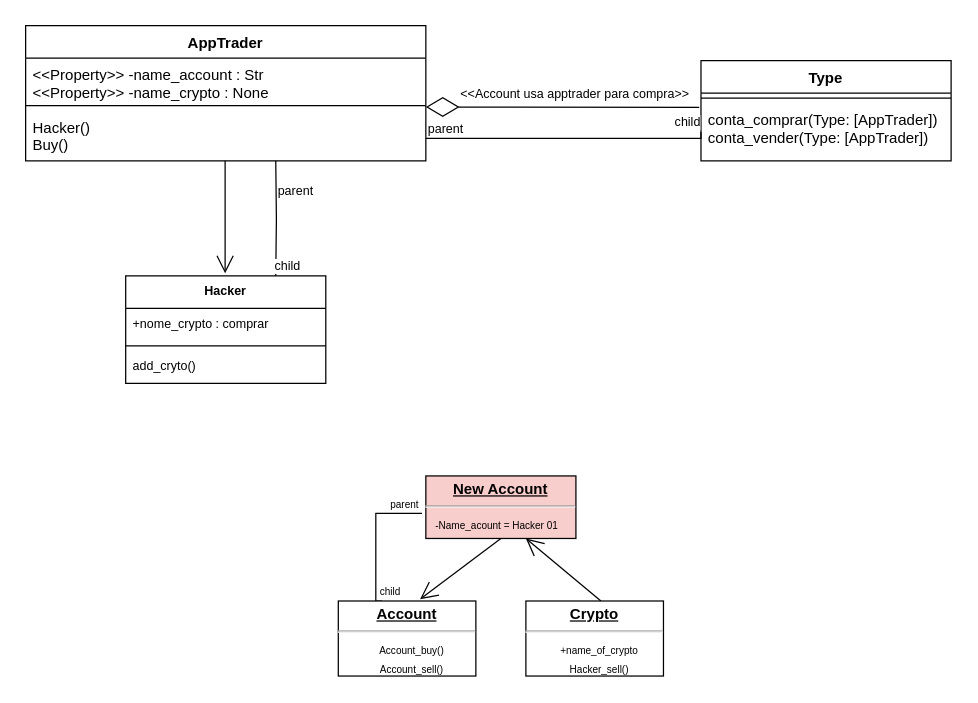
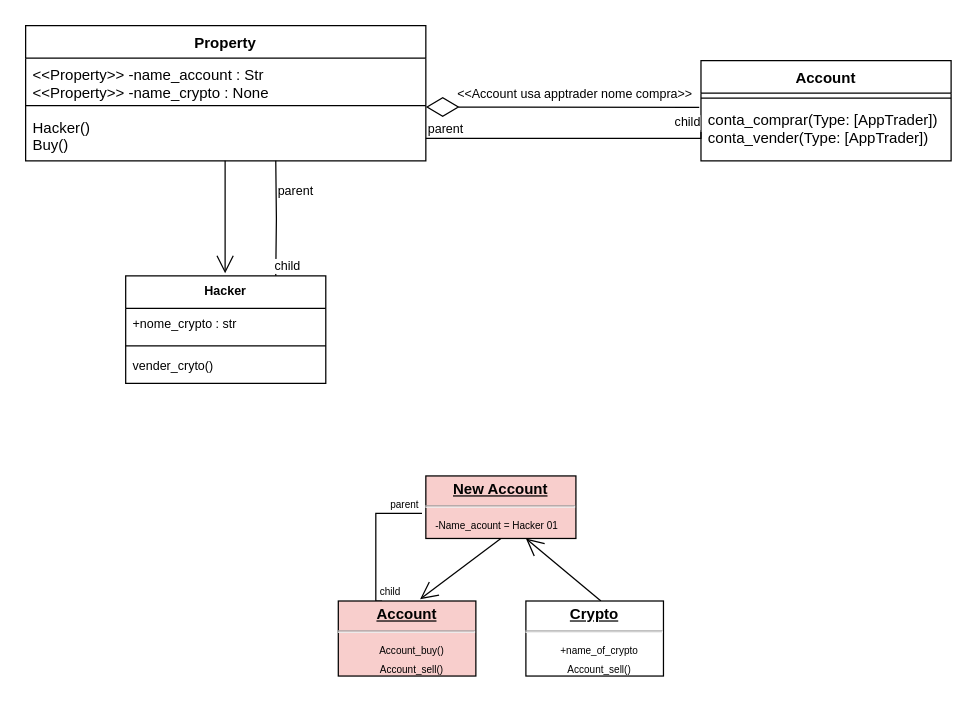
node "AppTrader": label "AppTrader" -> "Property"
node "Type": label "Type" -> "Account"
node "<<Account usa apptrader para compra>>": label "<<Account usa apptrader para compra>>" -> "<<Account usa apptrader nome compra>>"
node "+nome_crypto : comprar": label "+nome_crypto : comprar" -> "+nome_crypto : str"
node "add_cryto()": label "add_cryto()" -> "vender_cryto()"
node "Crypto +name_of_crypto Hacker_sell()": label "Crypto +name_of_crypto Hacker_sell()" -> "Crypto +name_of_crypto Account_sell()"
node "Account Account_buy() Account_sell()": fillcolor #ffffff -> #f8cecc
